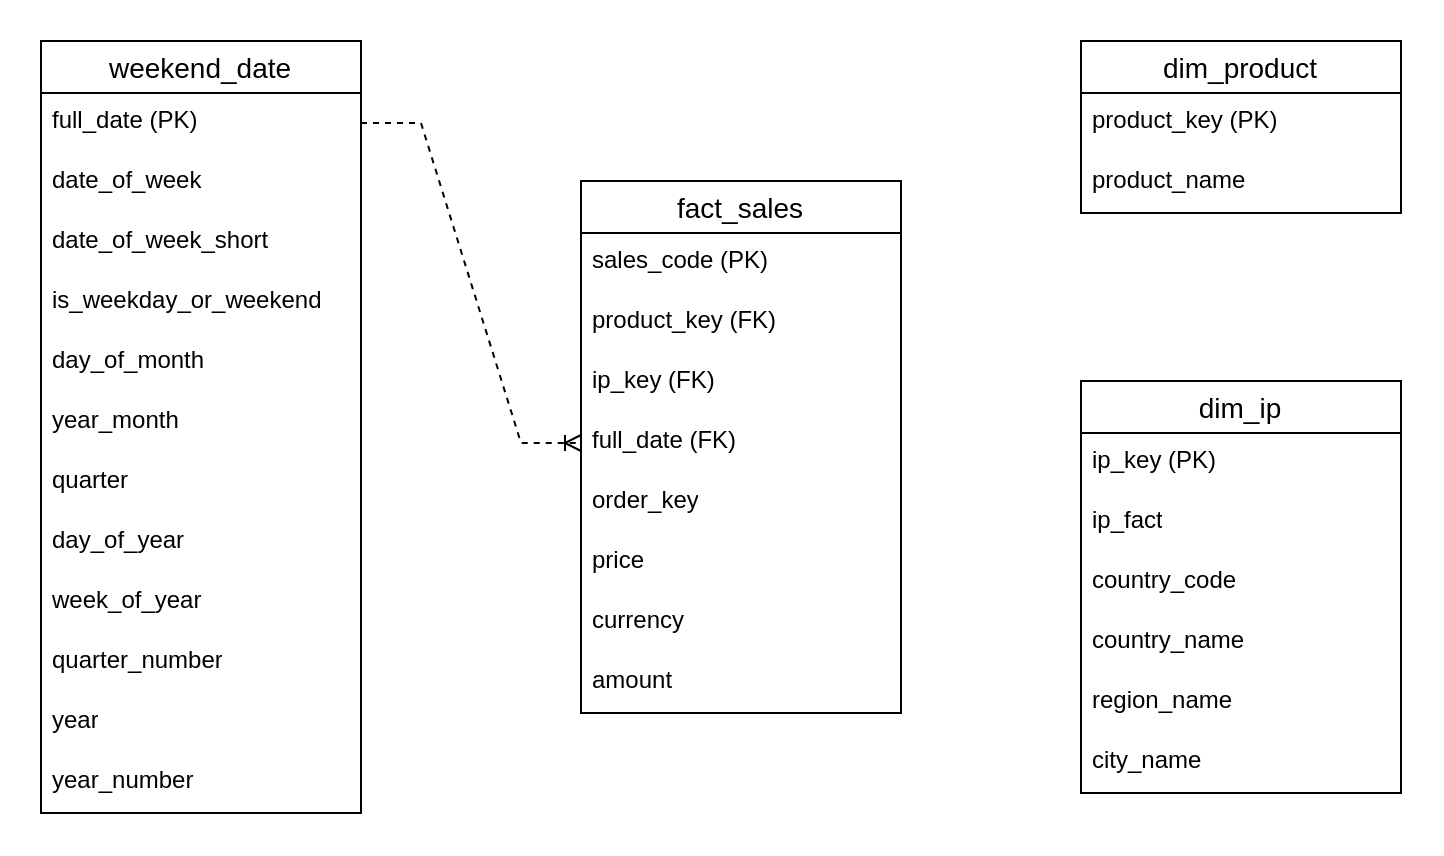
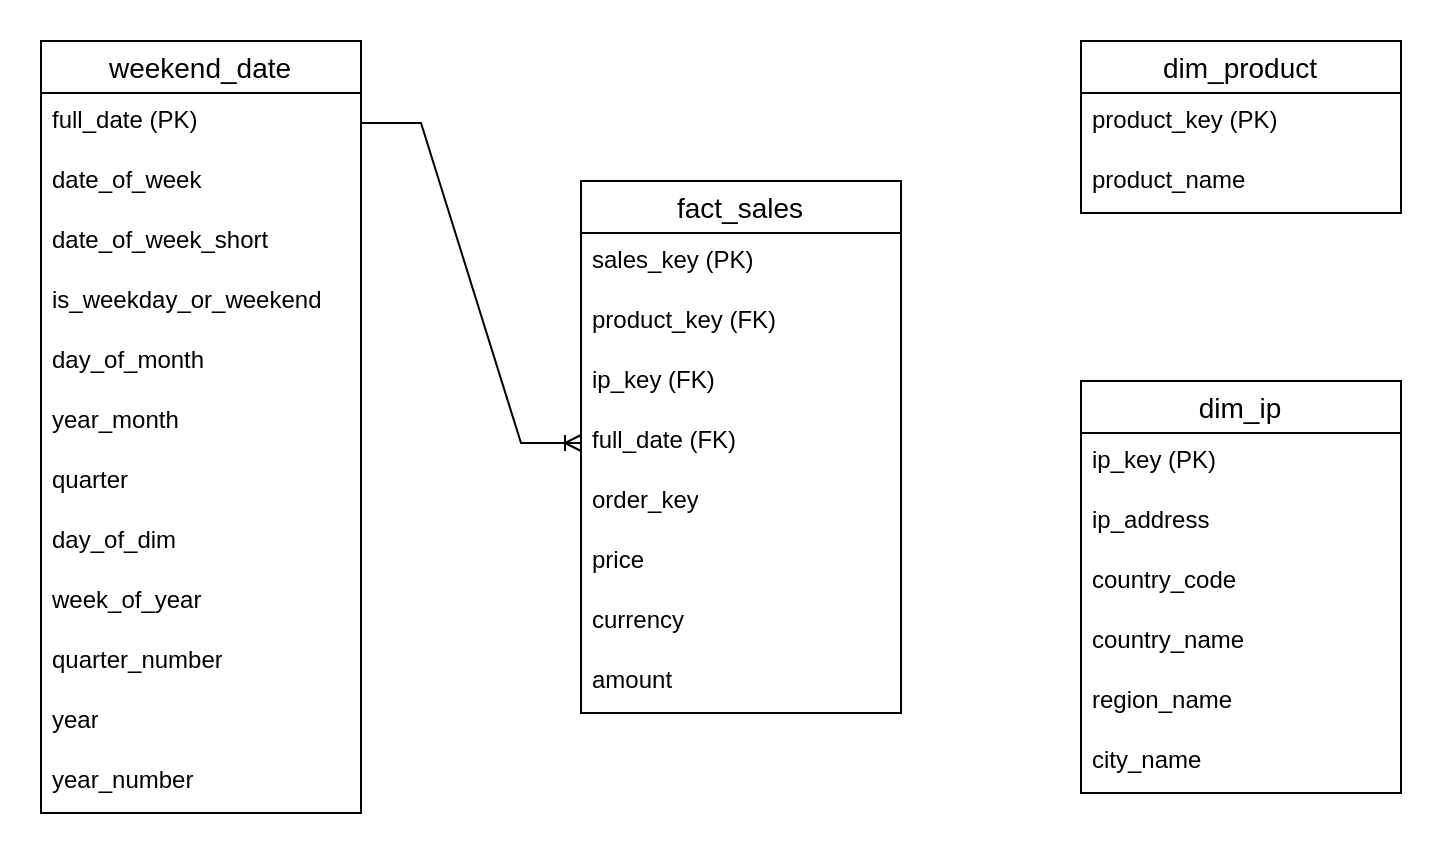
node "sales_code (PK)": label "sales_code (PK)" -> "sales_key (PK)"
edge "full_date (PK)" -> "full_date (FK)": style dashed -> solid
node "ip_fact": label "ip_fact" -> "ip_address"
node "day_of_year": label "day_of_year" -> "day_of_dim"
